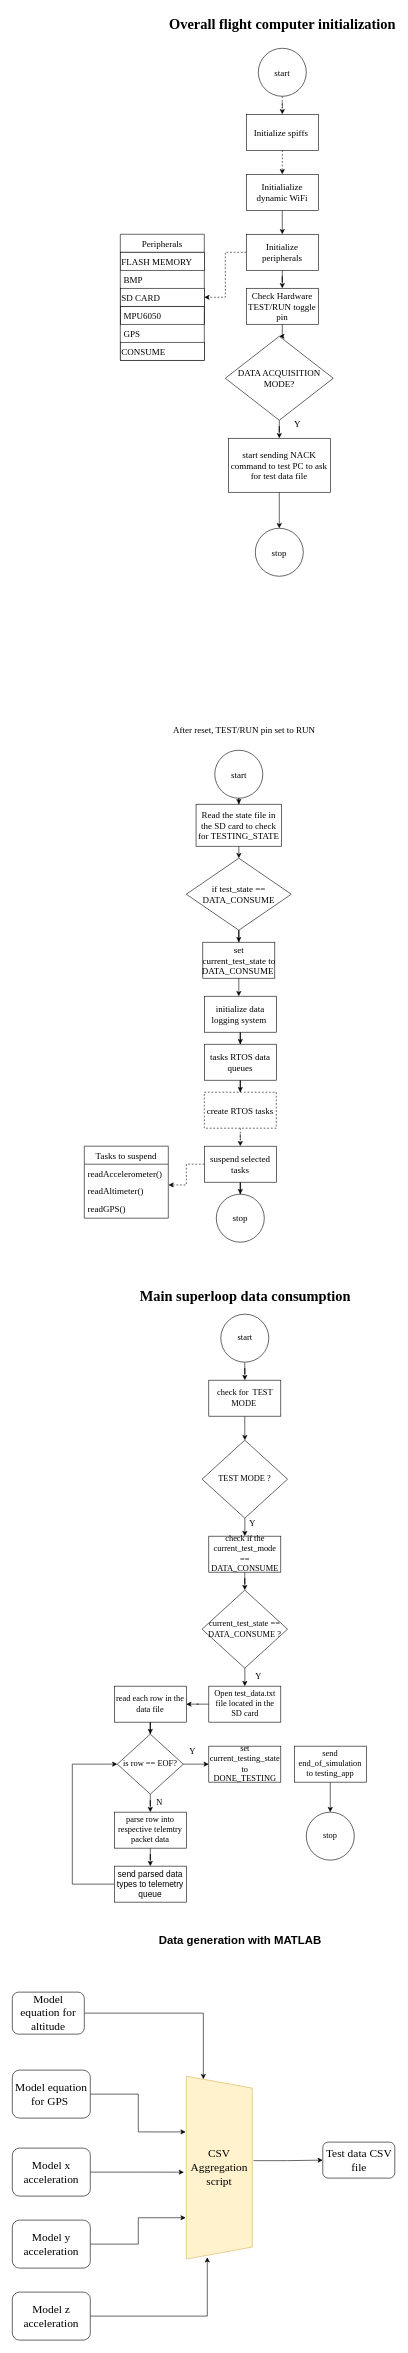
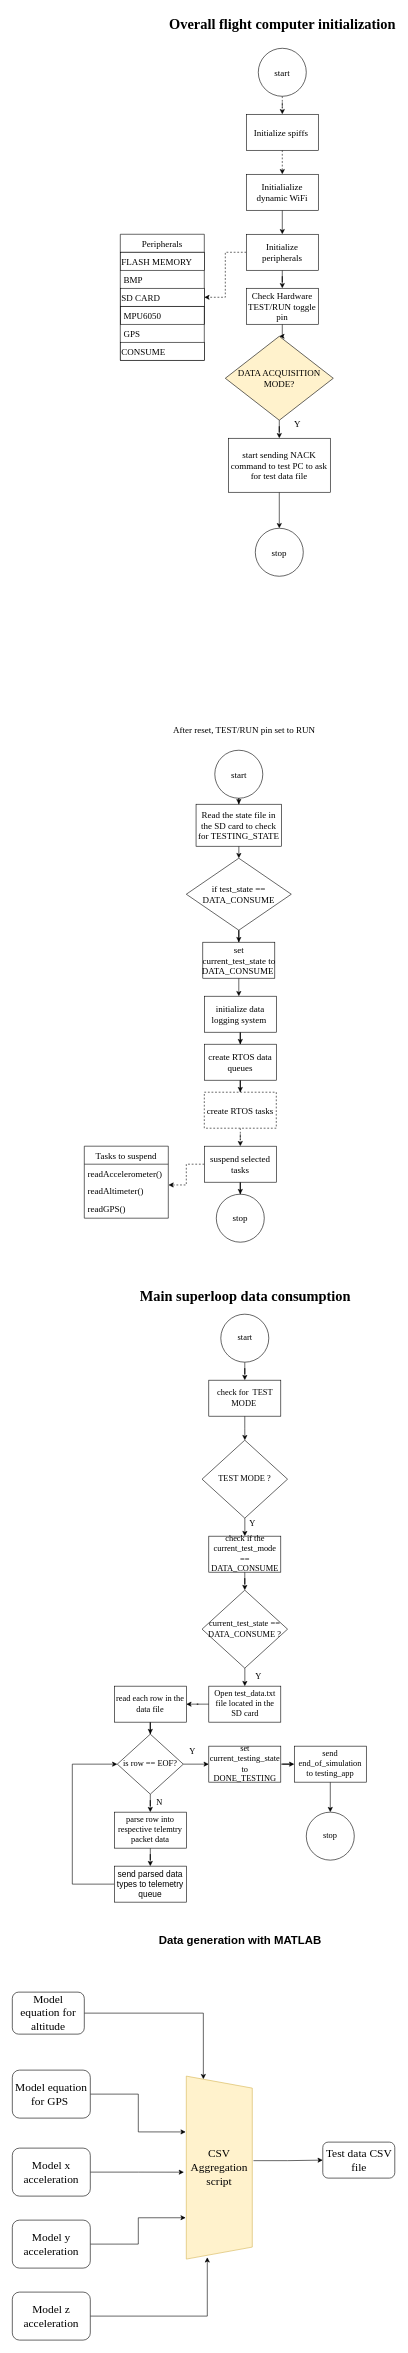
node "DATA ACQUISITION MODE?": fillcolor #ffffff -> #fff2cc
node "tasks RTOS data queues": label "tasks RTOS data queues" -> "create RTOS data queues"
edge "set current_testing_state to DONE_TESTING" -> "send end_of_simulation to testing_app": added
